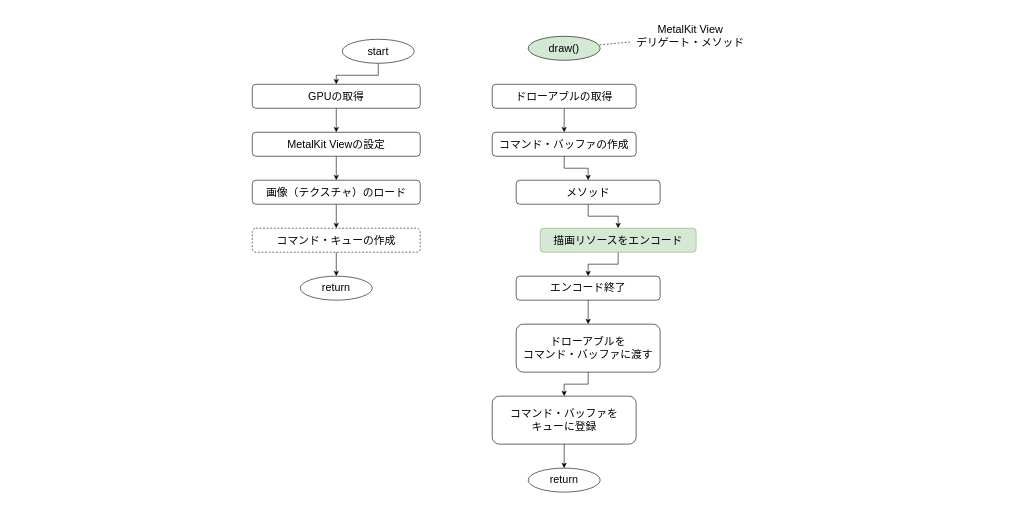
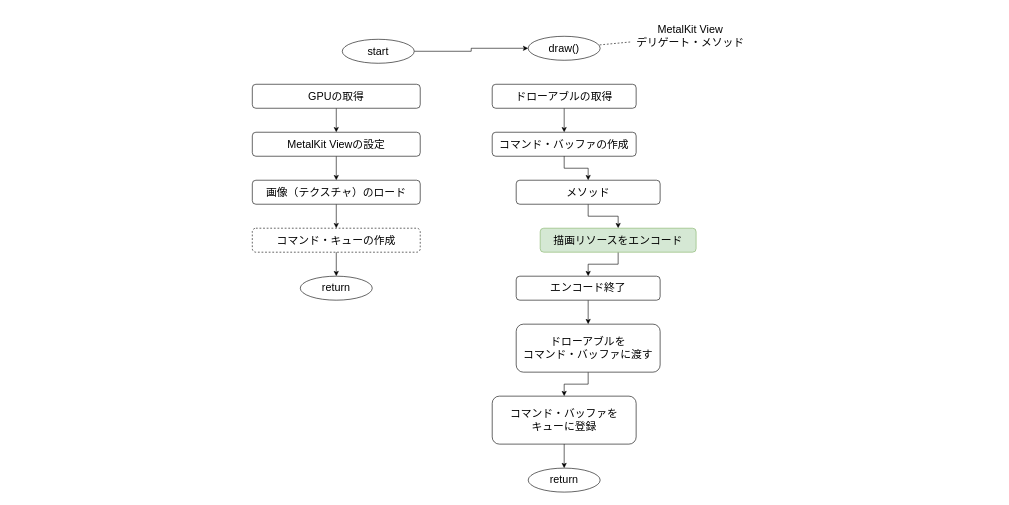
node "draw()": fillcolor #d5e8d4 -> #ffffff
edge "start" -> "GPUの取得": now "start" -> "draw()"
